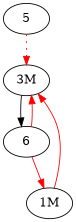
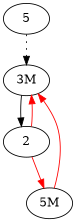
edge "5" -> "3M": color red -> black
node "6": label "6" -> "2"
node "1M": label "1M" -> "5M"
